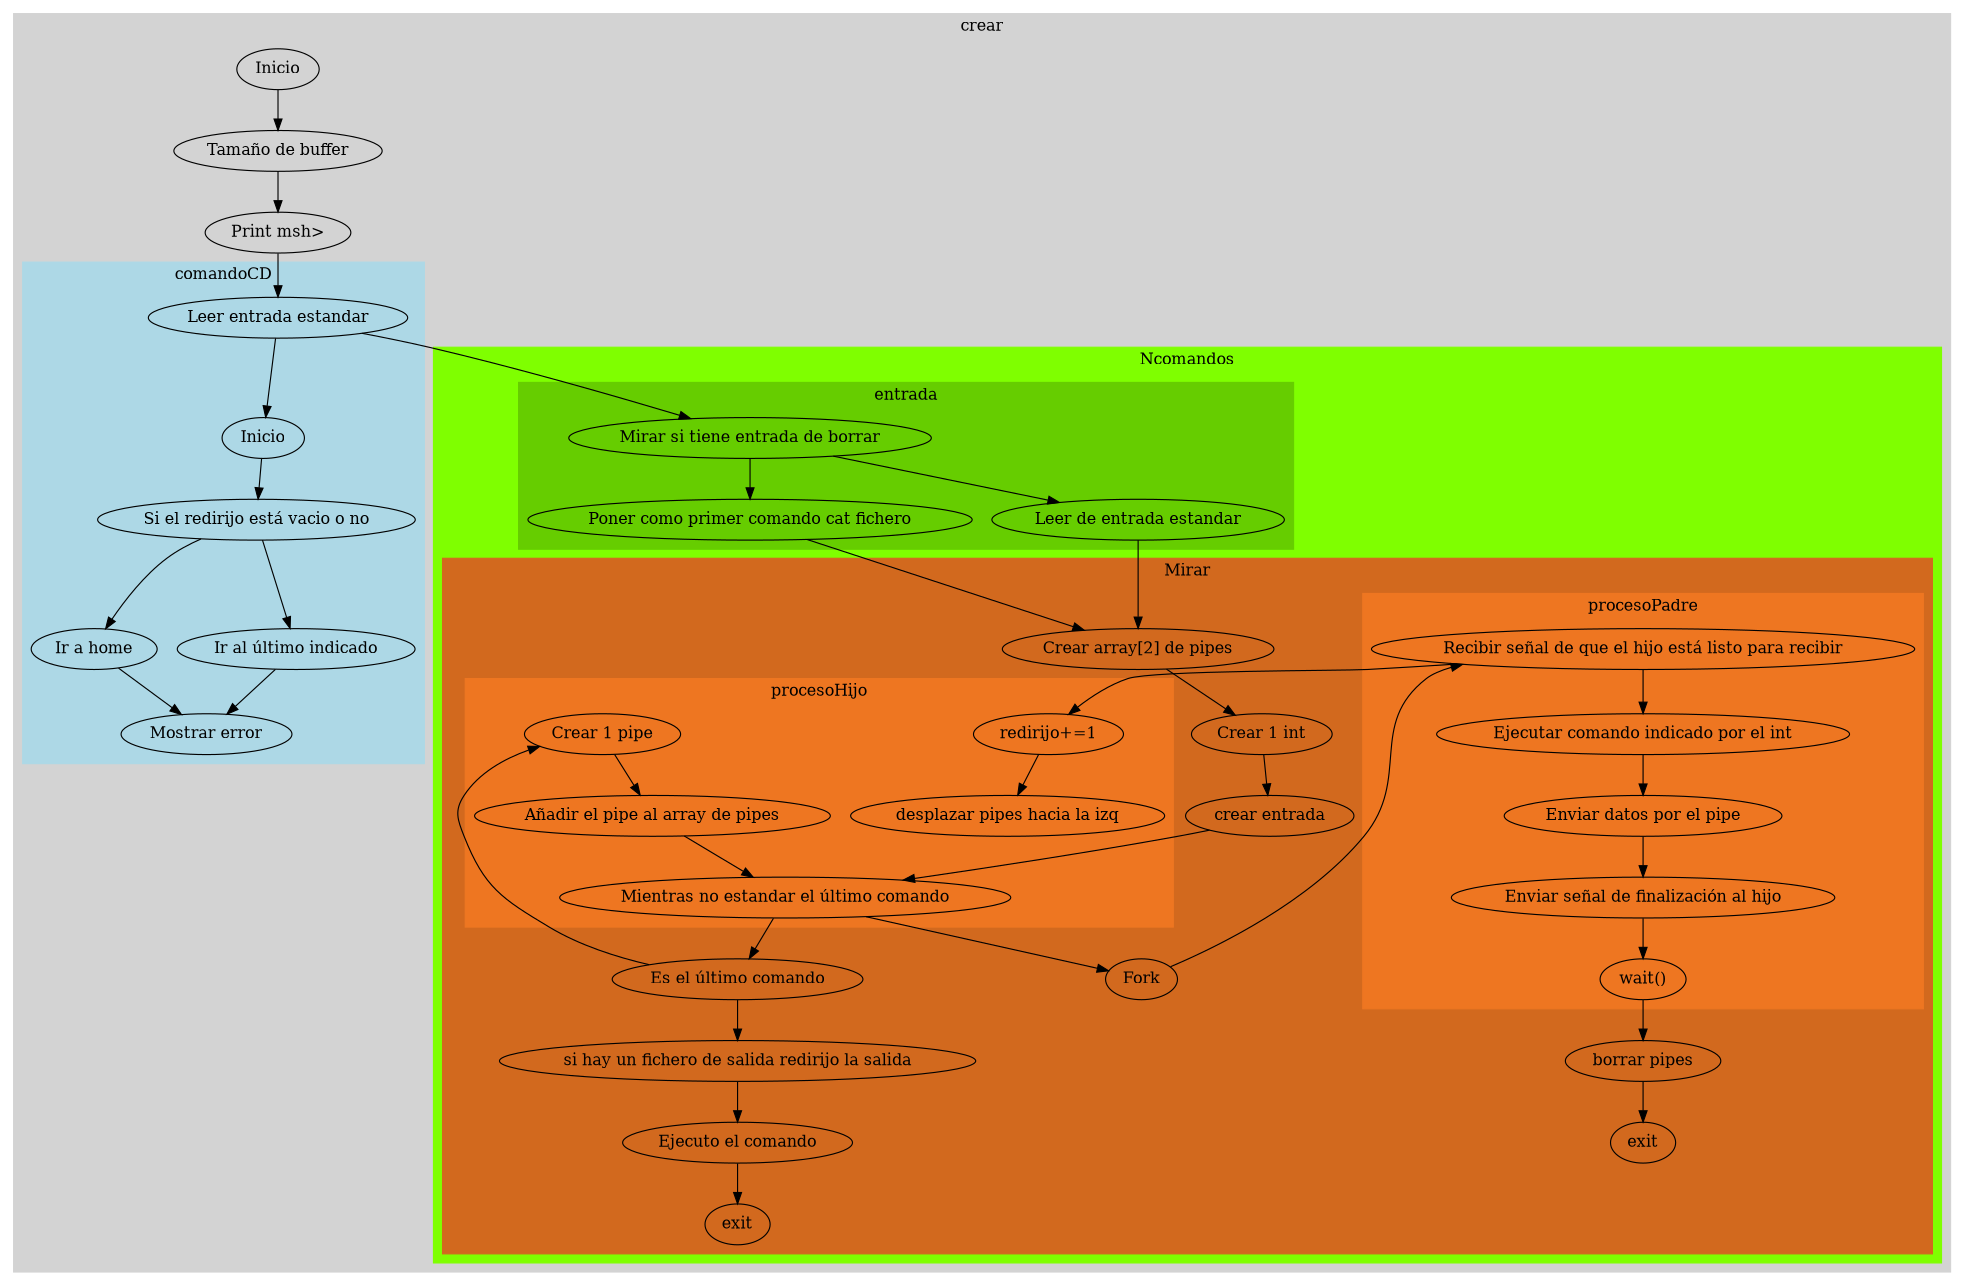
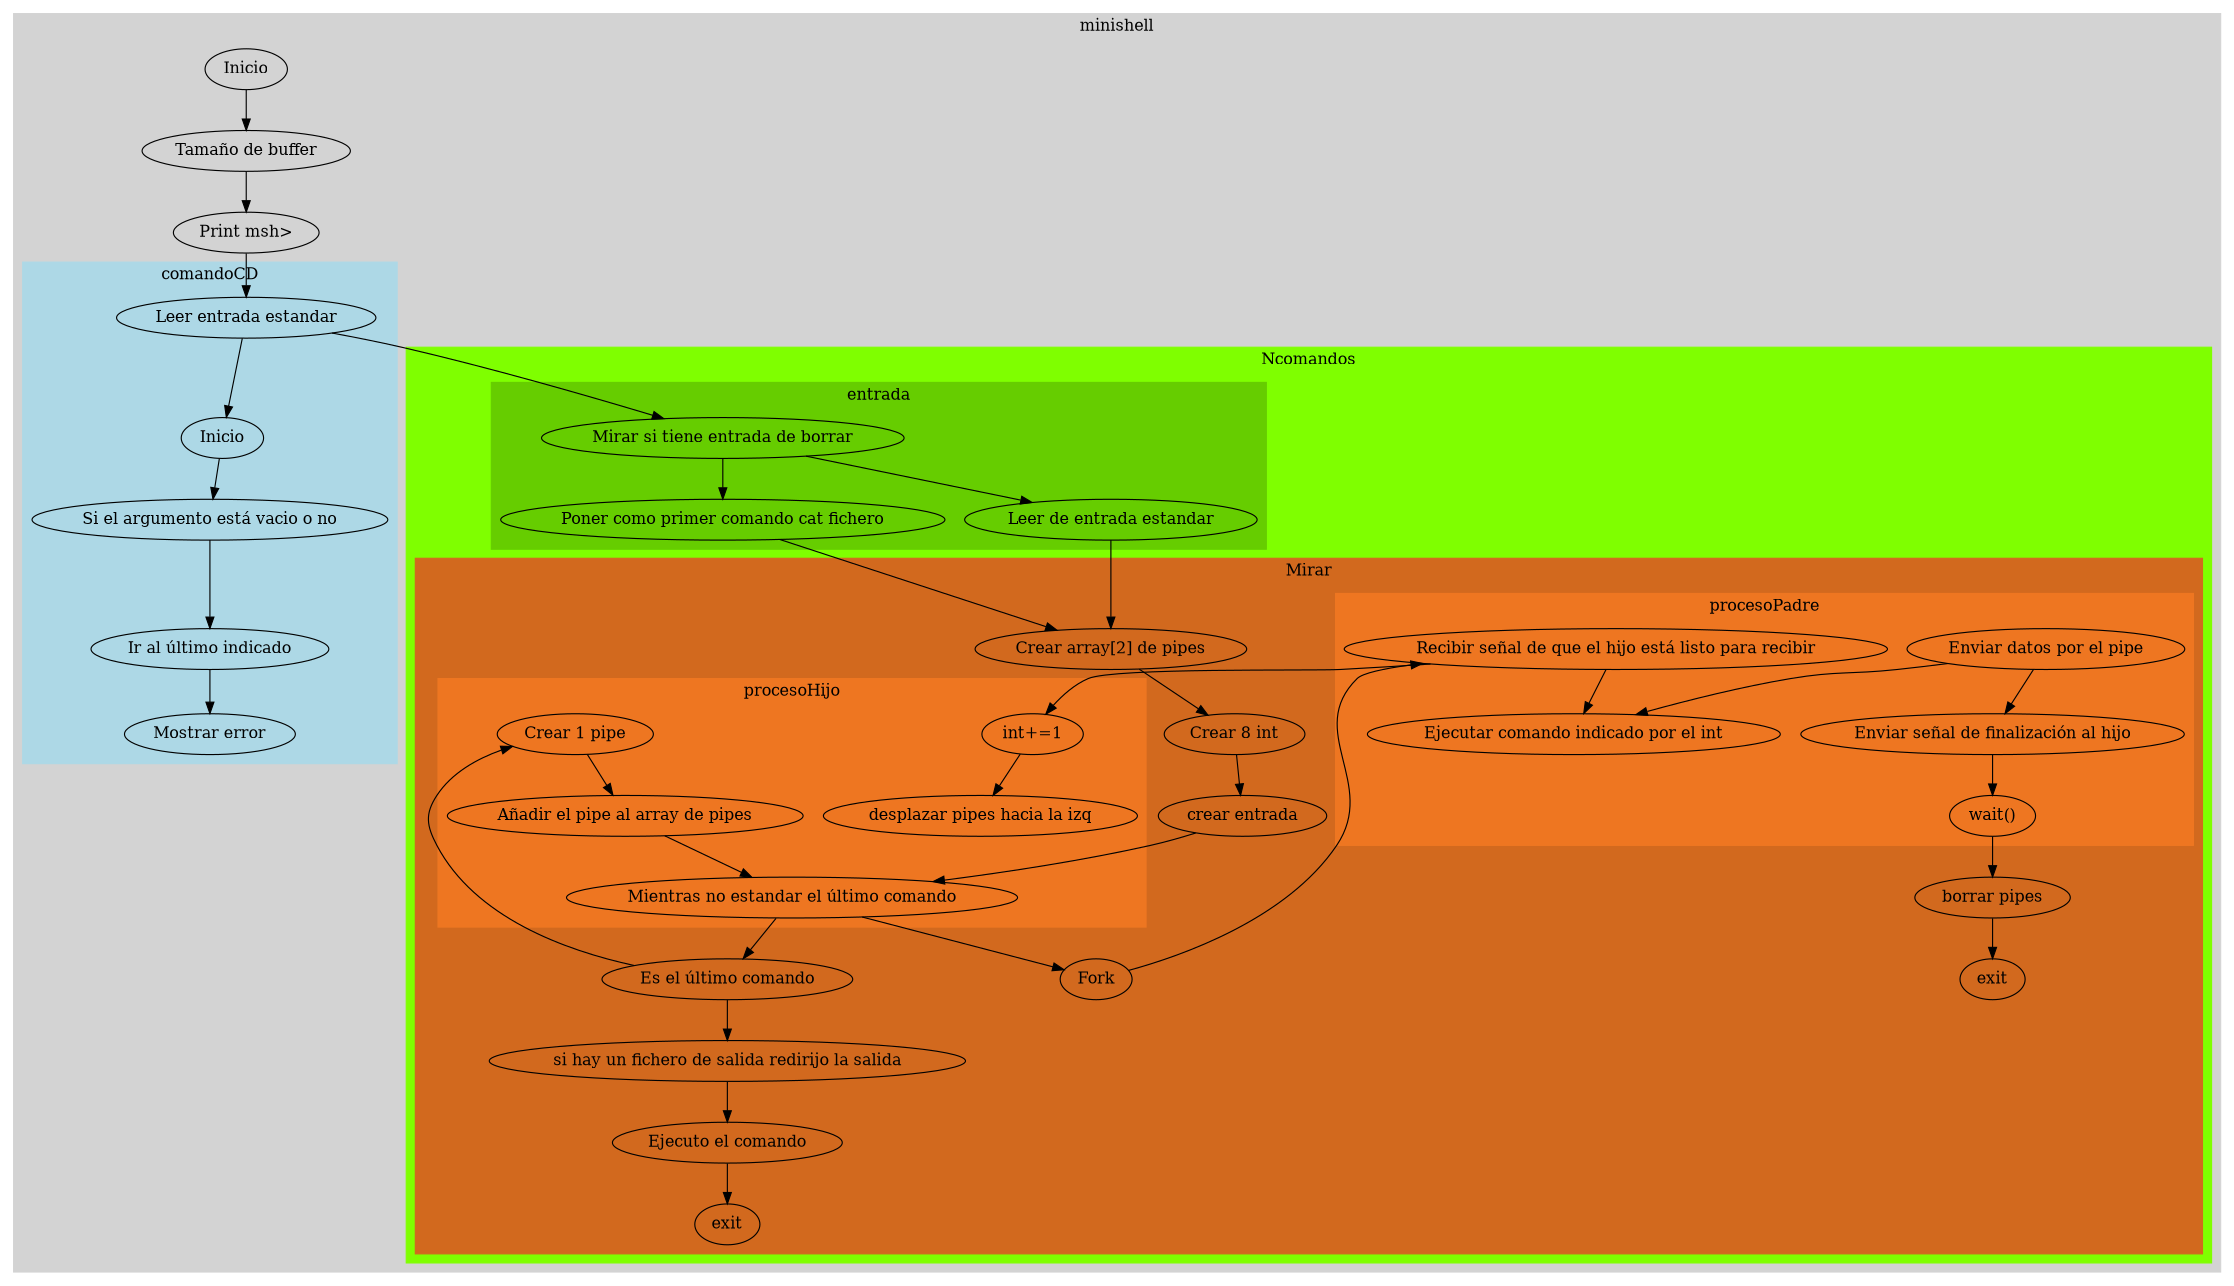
cluster "crear": label "crear" -> "minishell"
node "Si el redirijo está vacio o no": label "Si el redirijo está vacio o no" -> "Si el argumento está vacio o no"
node "Ir a home": removed
node "redirijo+=1": label "redirijo+=1" -> "int+=1"
node "Crear 1 int": label "Crear 1 int" -> "Crear 8 int"
edge "Ejecutar comando indicado por el int" -> "Enviar datos por el pipe": reversed
